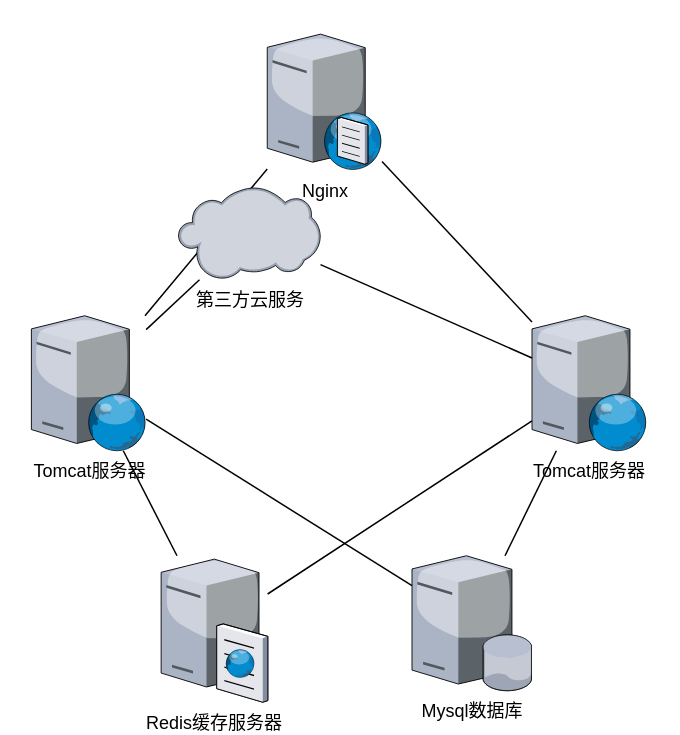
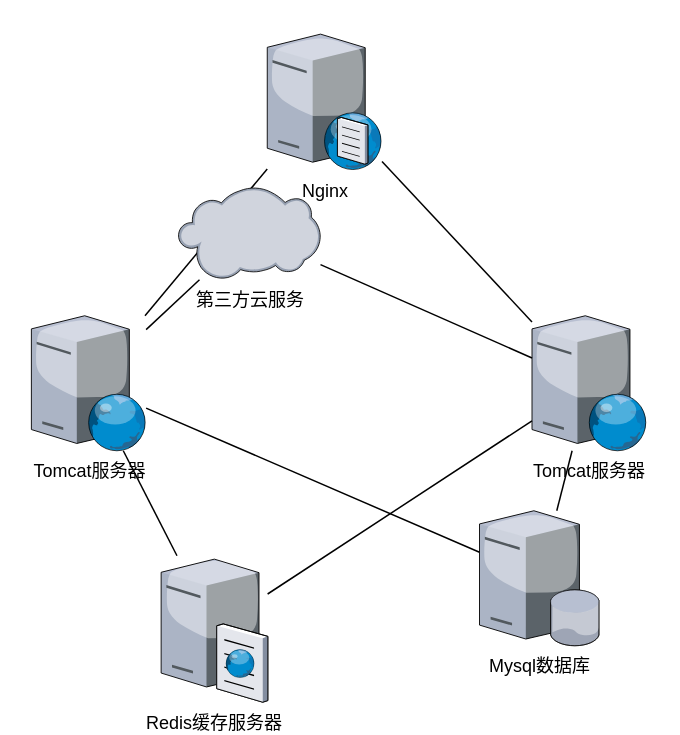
node "Mysql数据库": moved (472, 623) -> (539, 578)
